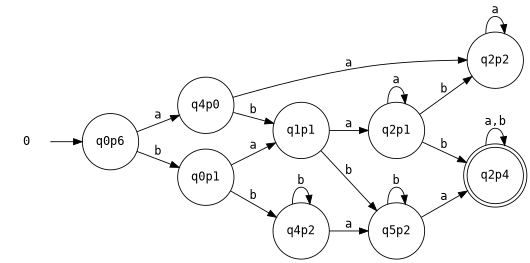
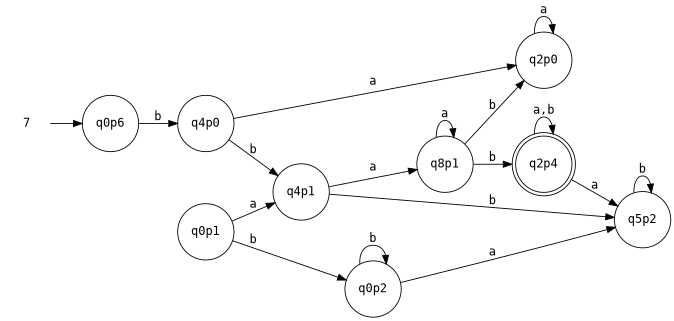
node "q2p2": label "q2p2" -> "q2p0"
edge "q0p6" -> "q4p0": label "a" -> "b"
node "q1p1": label "q1p1" -> "q4p1"
node "q2p1": label "q2p1" -> "q8p1"
node "0": label "0" -> "7"
edge "q0p6" -> "q0p1": removed, label "b"
edge "q5p2" -> "q2p4": reversed
node "q4p2": label "q4p2" -> "q0p2"
